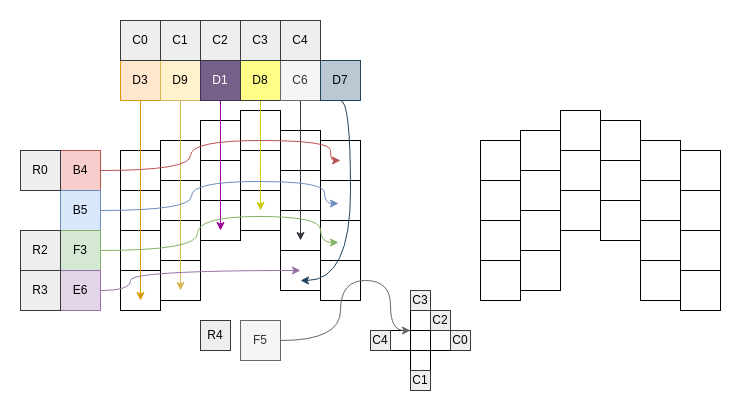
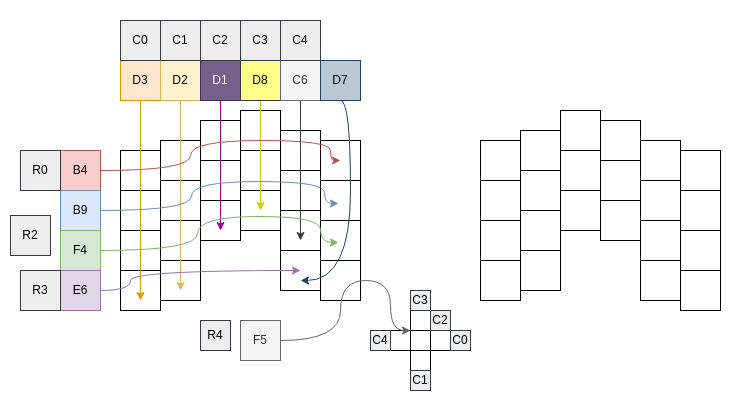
node "D9": label "D9" -> "D2"
node "B5": label "B5" -> "B9"
node "R2": moved (41, 251) -> (31, 236)
node "F3": label "F3" -> "F4"
